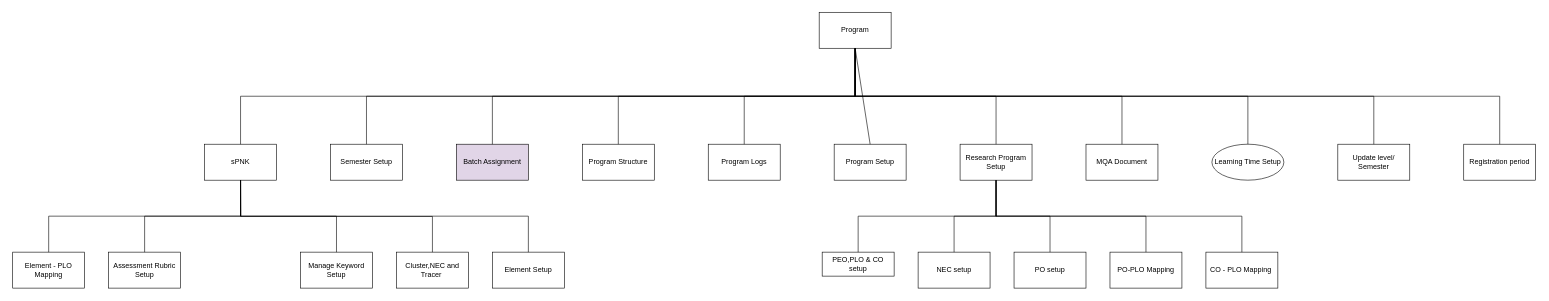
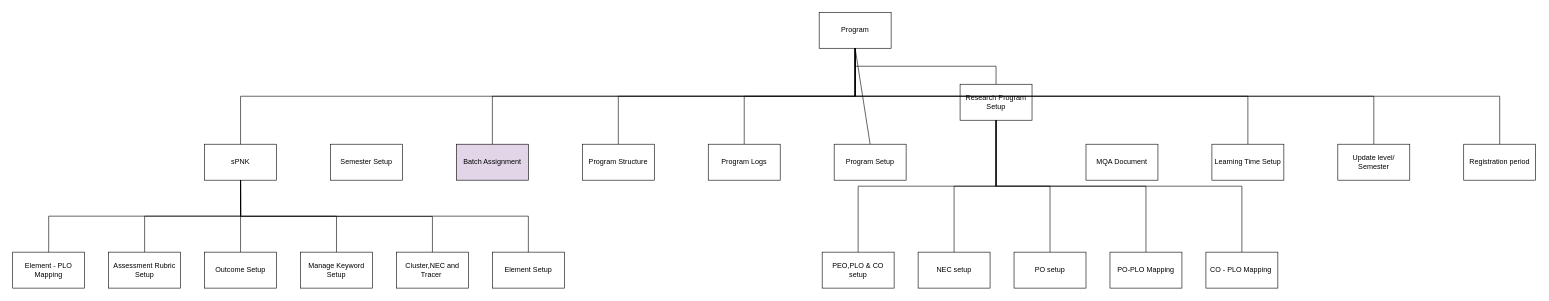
edge "Program" -- "Semester Setup": removed
edge "Program" -- "MQA Document": removed
node "Research Program Setup": moved (996, 162) -> (996, 102)
node "Learning Time Setup": shape ellipse -> rectangle
edge "sPNK" -- "Outcome Setup": added
node "PEO,PLO & CO setup": size 72x24 -> 72x36
node "Outcome Setup": added
